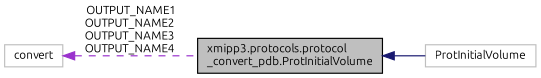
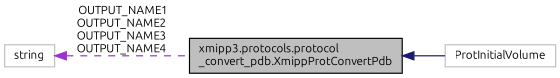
node "convert": label "convert" -> "string"
node "xmipp3.protocols.protocol _convert_pdb.ProtInitialVolume": label "xmipp3.protocols.protocol _convert_pdb.ProtInitialVolume" -> "xmipp3.protocols.protocol _convert_pdb.XmippProtConvertPdb"
